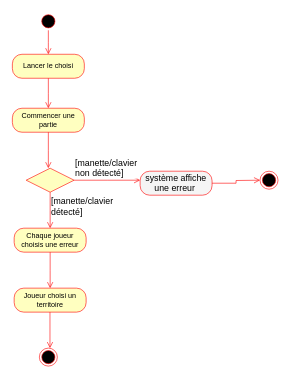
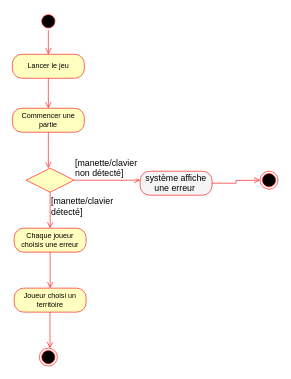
node "Lancer le choisi": label "Lancer le choisi" -> "Lancer le jeu"
